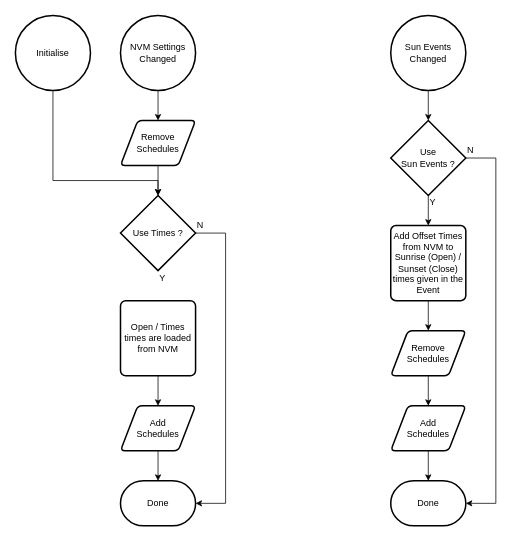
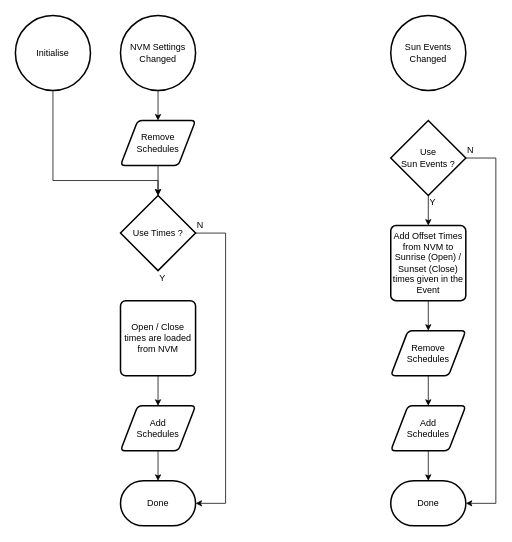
edge "Sun Events Changed" -> "Use Sun Events ?": removed
node "Open / Times times are loaded from NVM": label "Open / Times times are loaded from NVM" -> "Open / Close times are loaded from NVM"
